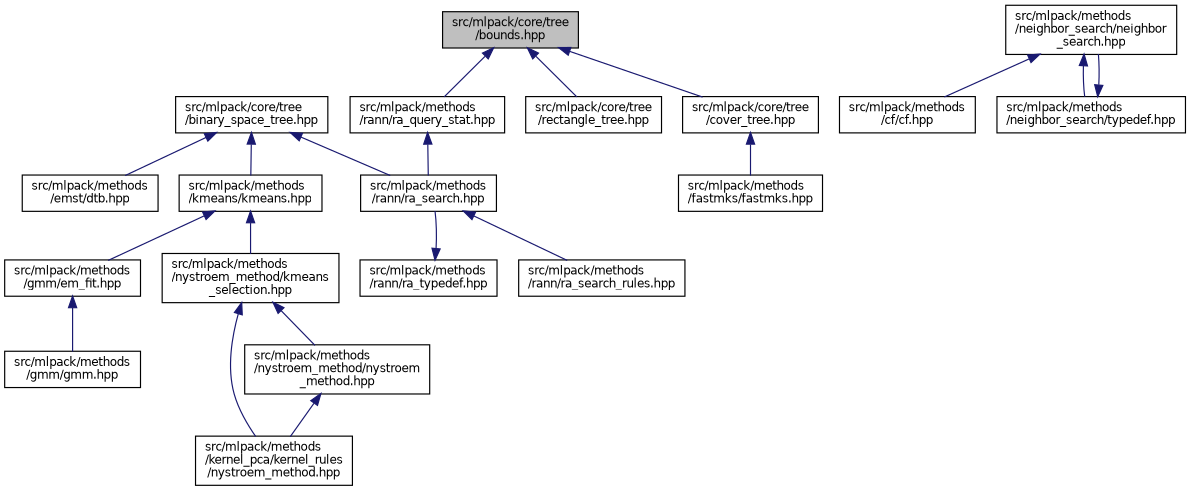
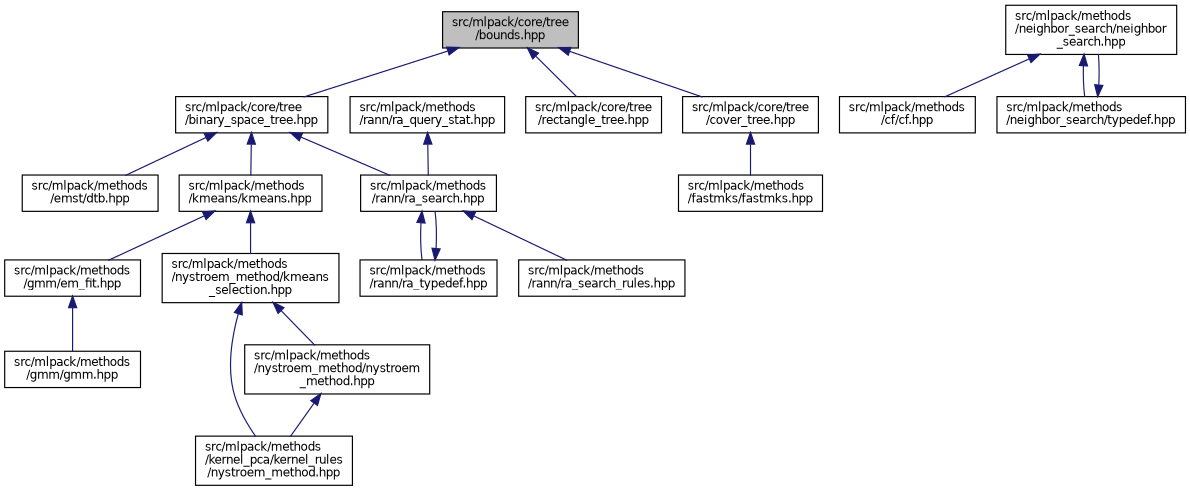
edge "src/mlpack/methods /rann/ra_query_stat.hpp" -> "src/mlpack/core/tree /bounds.hpp": now "src/mlpack/core/tree /binary_space_tree.hpp" -> "src/mlpack/core/tree /bounds.hpp"
edge "src/mlpack/methods /rann/ra_typedef.hpp" -> "src/mlpack/methods /rann/ra_search.hpp": added
